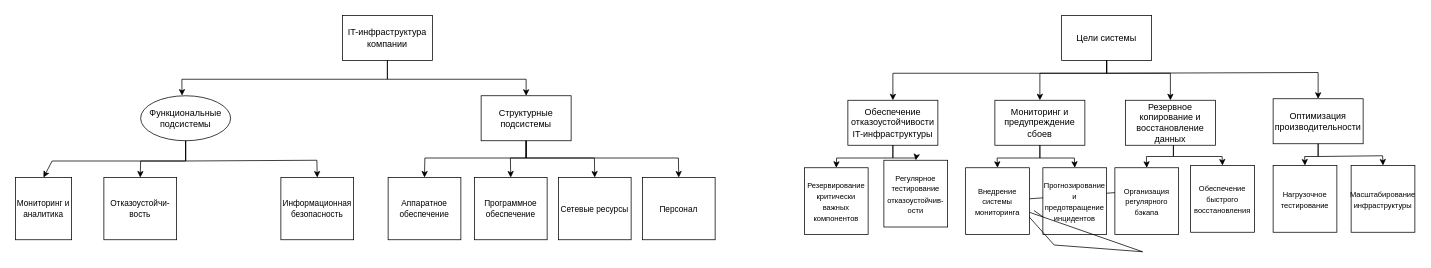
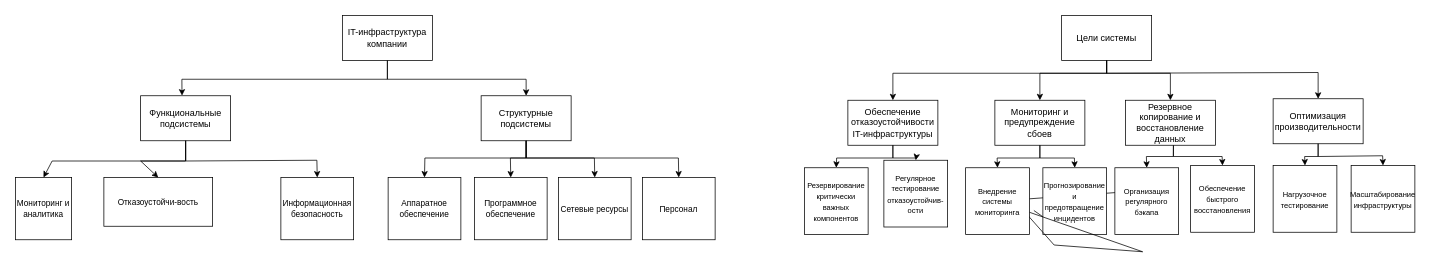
node "Функциональные подсистемы": shape ellipse -> rectangle
node "Отказоустойчи-вость": size 73x62 -> 109x49
